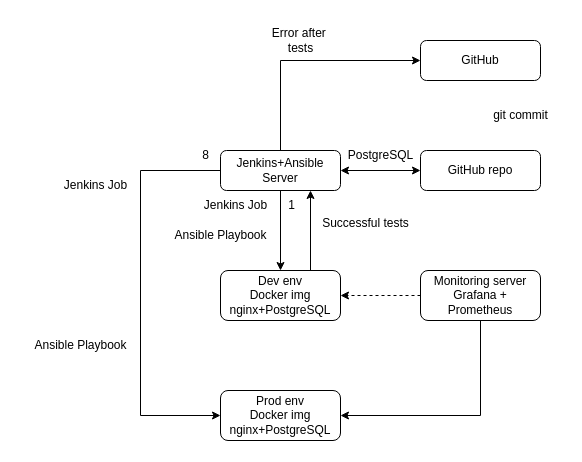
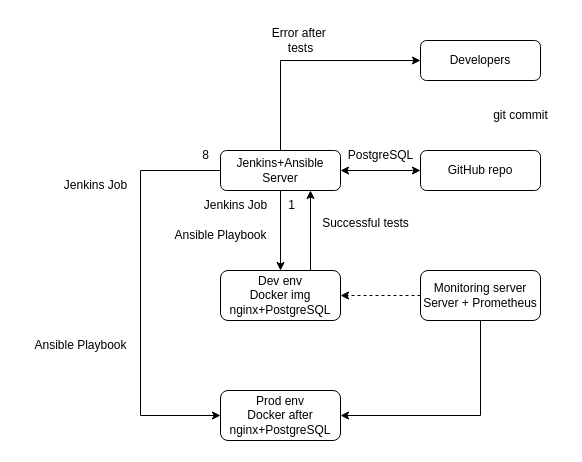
node "GitHub": label "GitHub" -> "Developers"
node "Monitoring server Grafana + Prometheus": label "Monitoring server Grafana + Prometheus" -> "Monitoring server Server + Prometheus"
node "Prod env Docker img nginx+PostgreSQL": label "Prod env Docker img nginx+PostgreSQL" -> "Prod env Docker after nginx+PostgreSQL"
